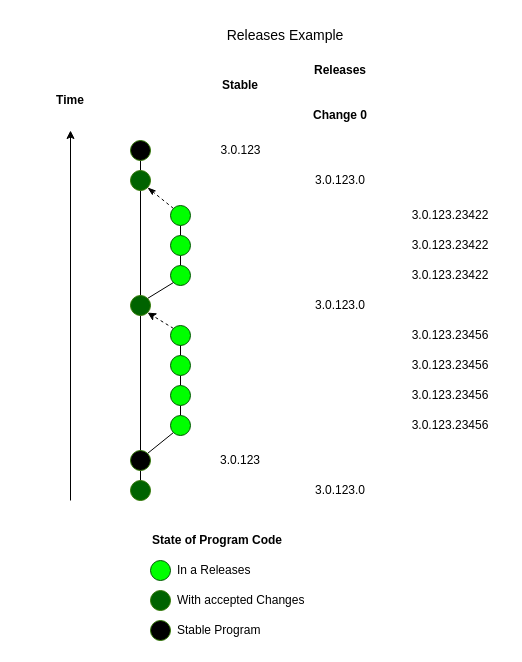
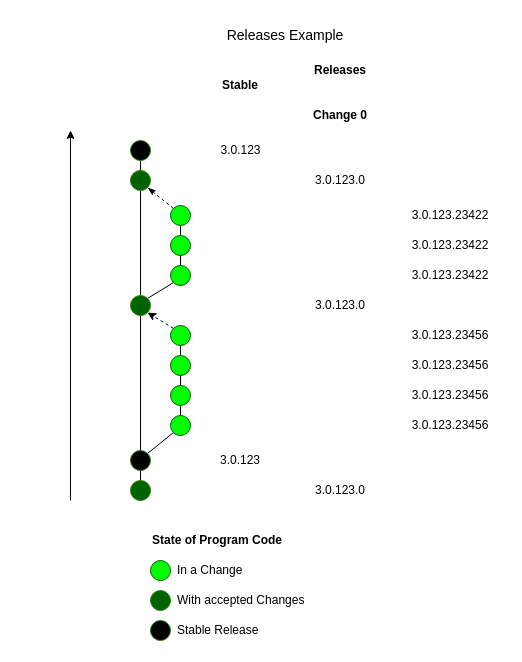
node "Time": removed
node "In a Releases": label "In a Releases" -> "In a Change"
node "Stable Program": label "Stable Program" -> "Stable Release"
